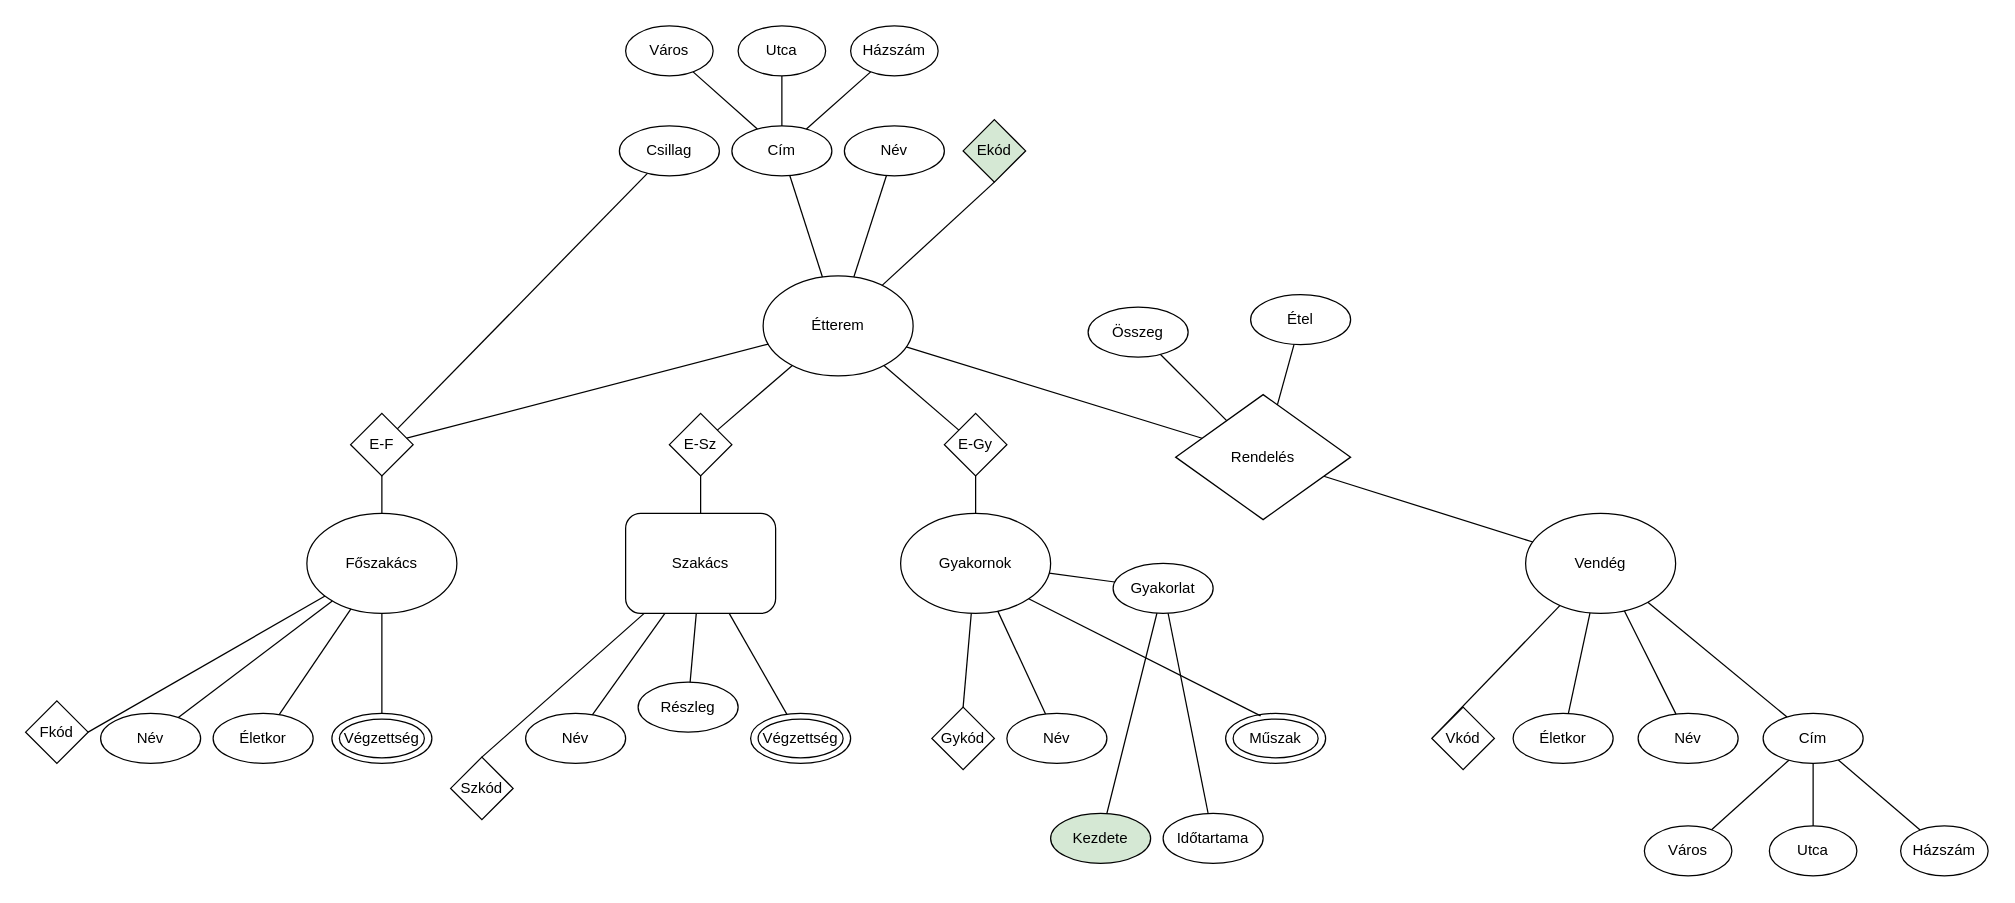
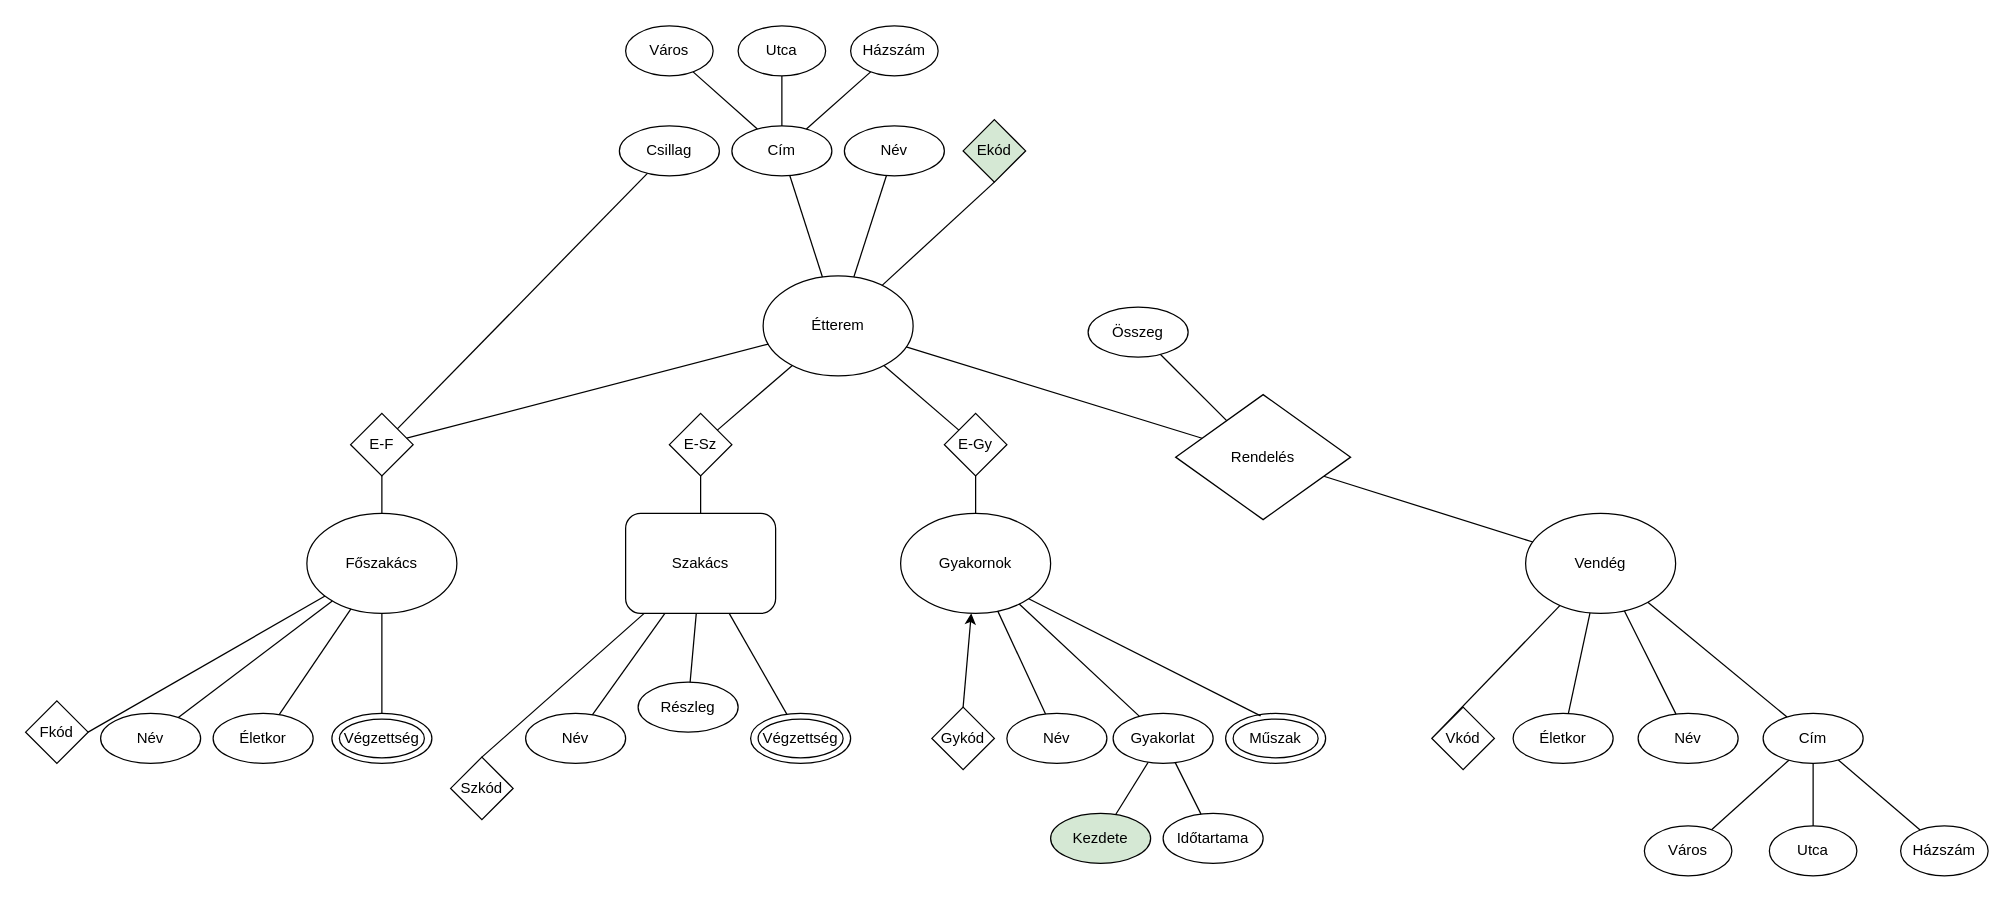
node "Étel": removed
edge "Étel" -- "Rendelés": removed
node "Gyakorlat": moved (1163, 588) -> (1163, 738)
edge "Gyakornok" -- "Gykód": arrowhead none -> classic
